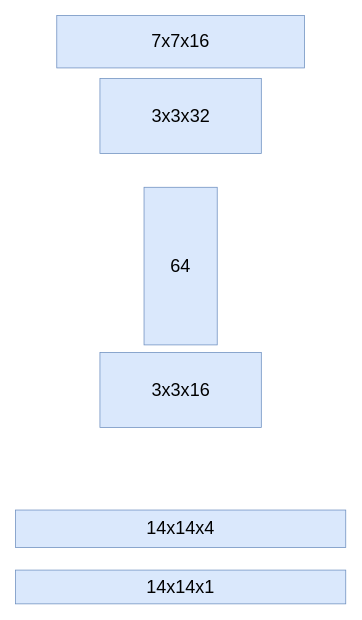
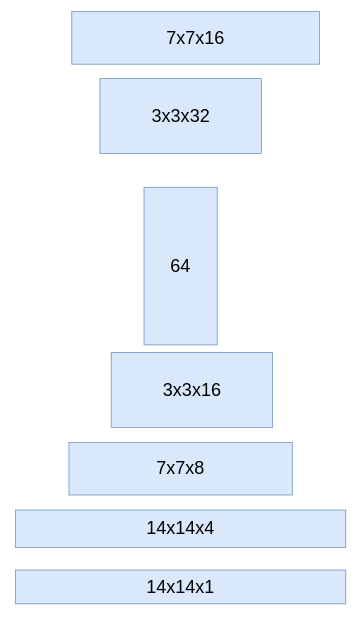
node "7x7x16": moved (180, 42) -> (195, 38)
node "3x3x16": moved (180, 390) -> (192, 390)
node "7x7x8": added
